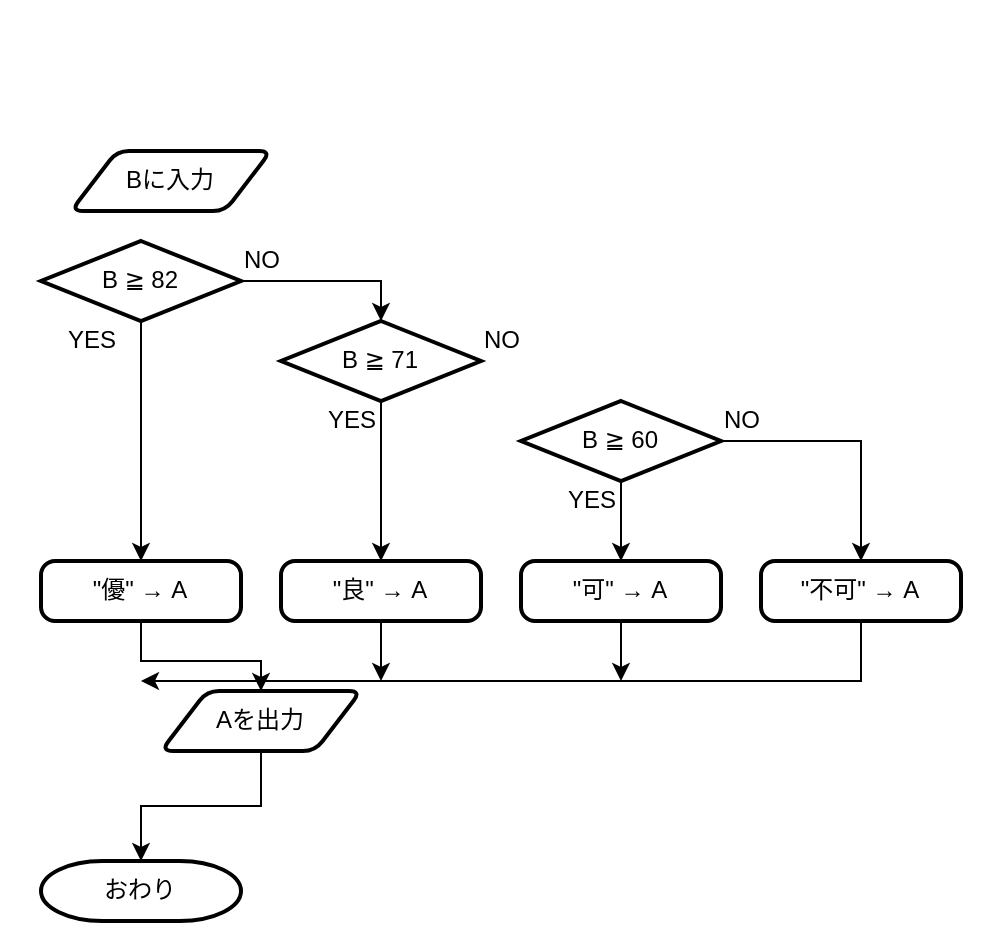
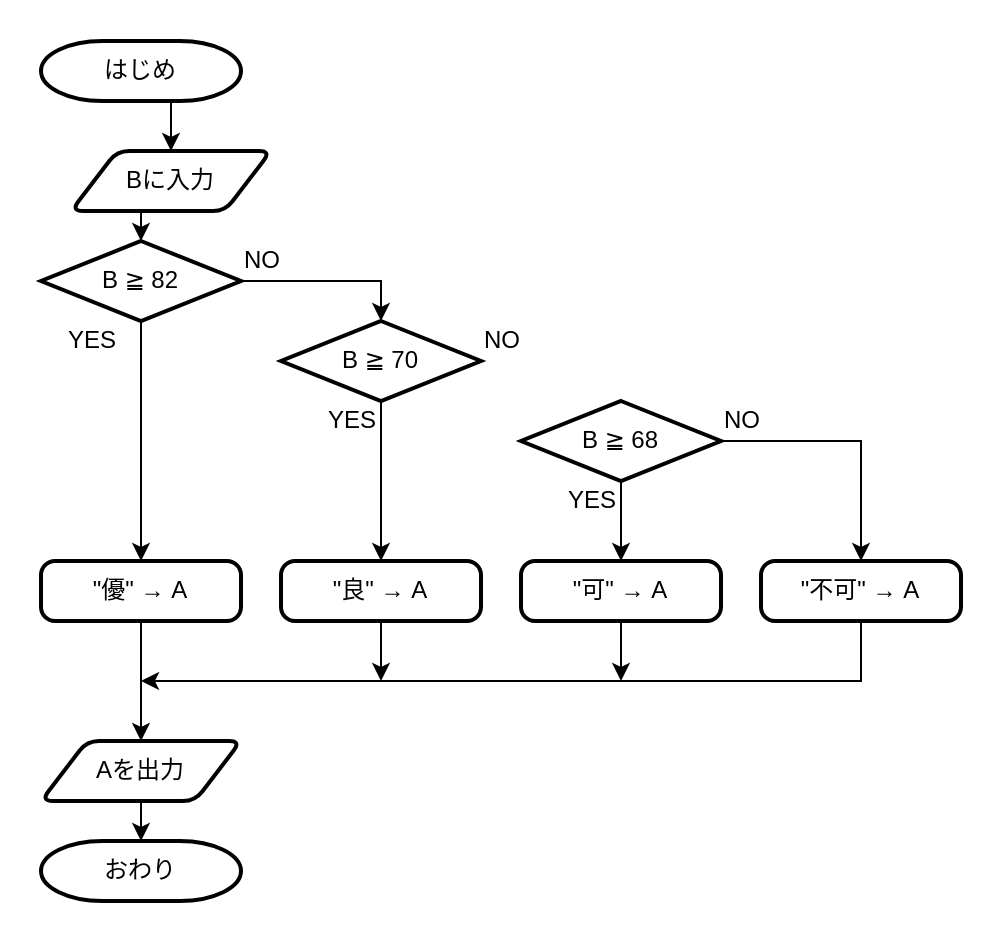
node "はじめ": added
edge "はじめ" -> "Bに入力": added
edge "Bに入力" -> "B ≧ 82": added
node "B ≧ 71": label "B ≧ 71" -> "B ≧ 70"
node "B ≧ 60": label "B ≧ 60" -> "B ≧ 68"
node "Aを出力": moved (261, 721) -> (141, 771)
node "おわり": moved (141, 891) -> (141, 871)
